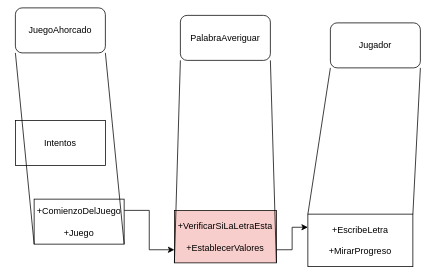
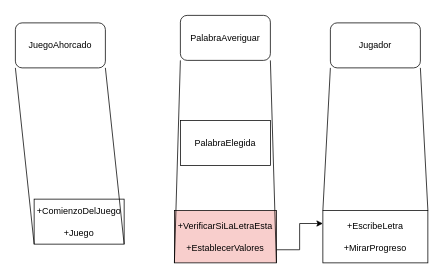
node "JuegoAhorcado": moved (60, 30) -> (60, 45)
node "Intentos": removed
node "PalabraElegida": added
edge "+ComienzoDelJuego +Juego" -> "+VerificarSiLaLetraEsta +EstablecerValores": removed
node "+EscribeLetra +MirarProgreso": moved (360, 240) -> (375, 237)
